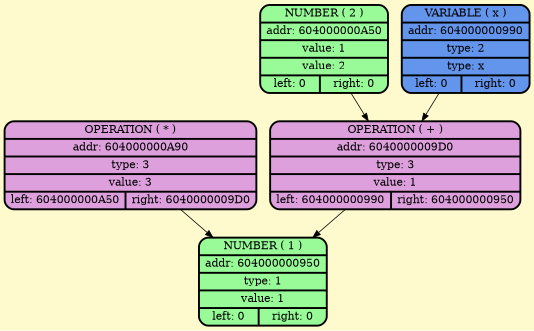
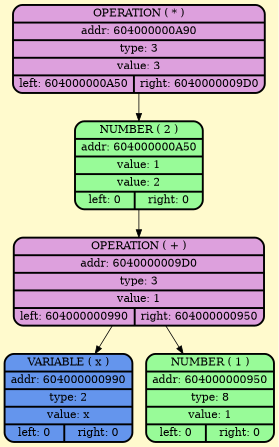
node "VARIABLE ( x )": text "type: x" -> "value: x"
edge "VARIABLE ( x )" -> "OPERATION ( + )": reversed
edge "OPERATION ( * )" -> "NUMBER ( 1 )": now "OPERATION ( * )" -> "NUMBER ( 2 )"
node "NUMBER ( 1 )": text "type: 1" -> "type: 8"
